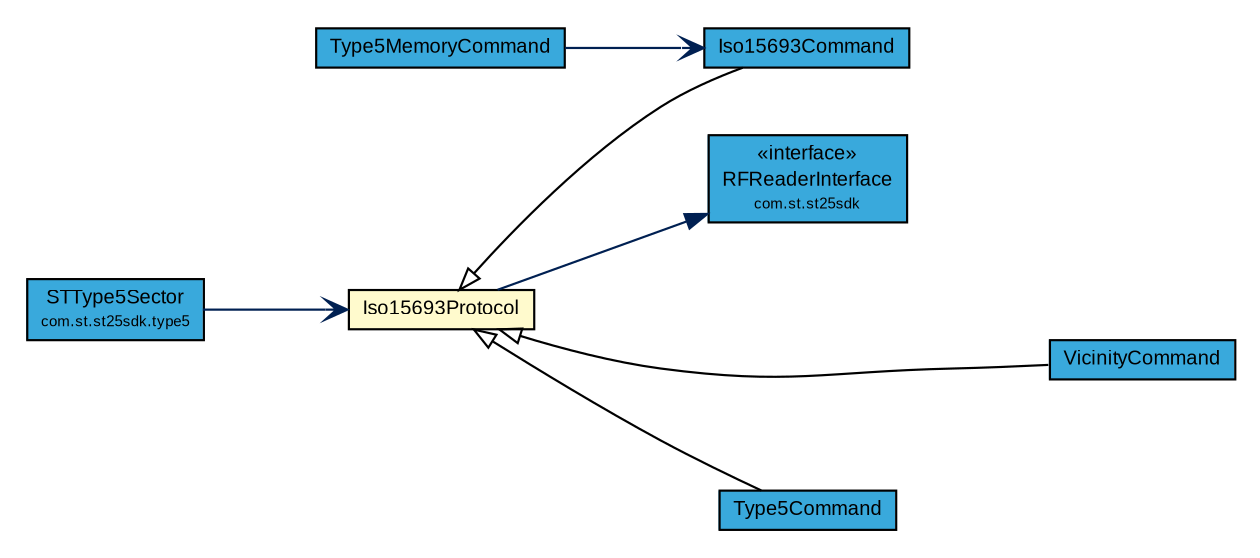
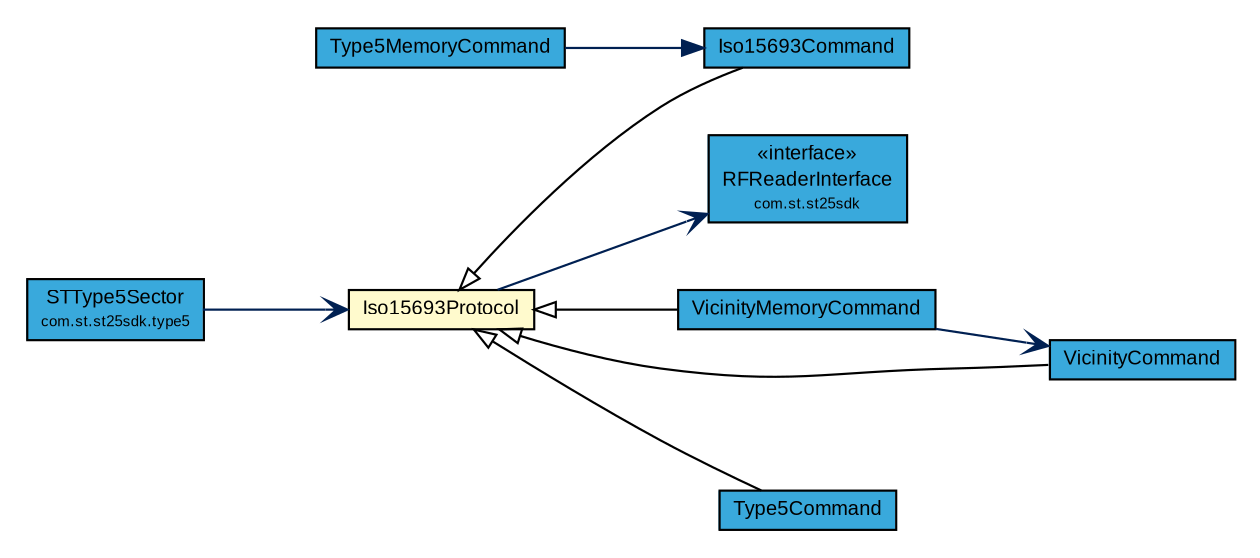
edge "Type5MemoryCommand" -> "Iso15693Command": arrowhead open -> normal
edge "Iso15693Protocol" -> "RFReaderInterface": arrowhead normal -> open
node "VicinityMemoryCommand": added
